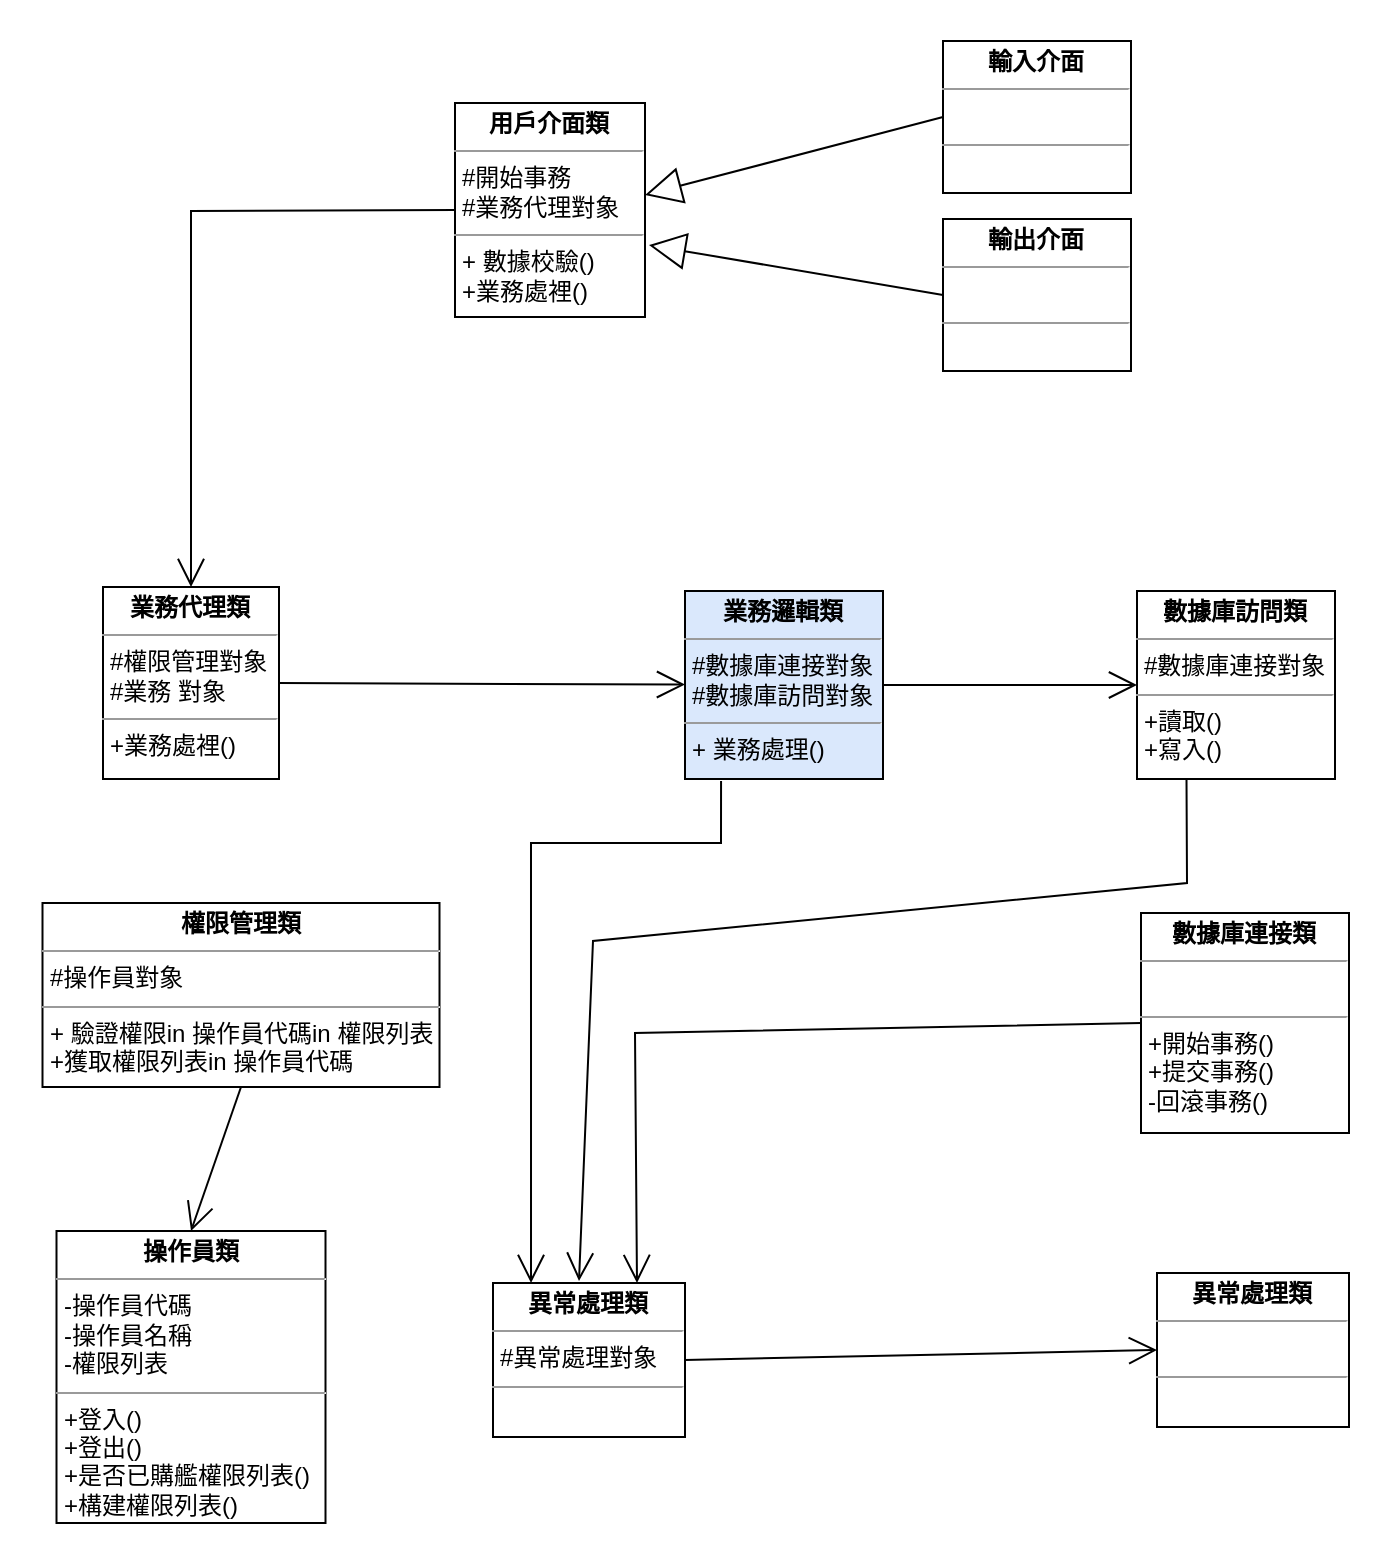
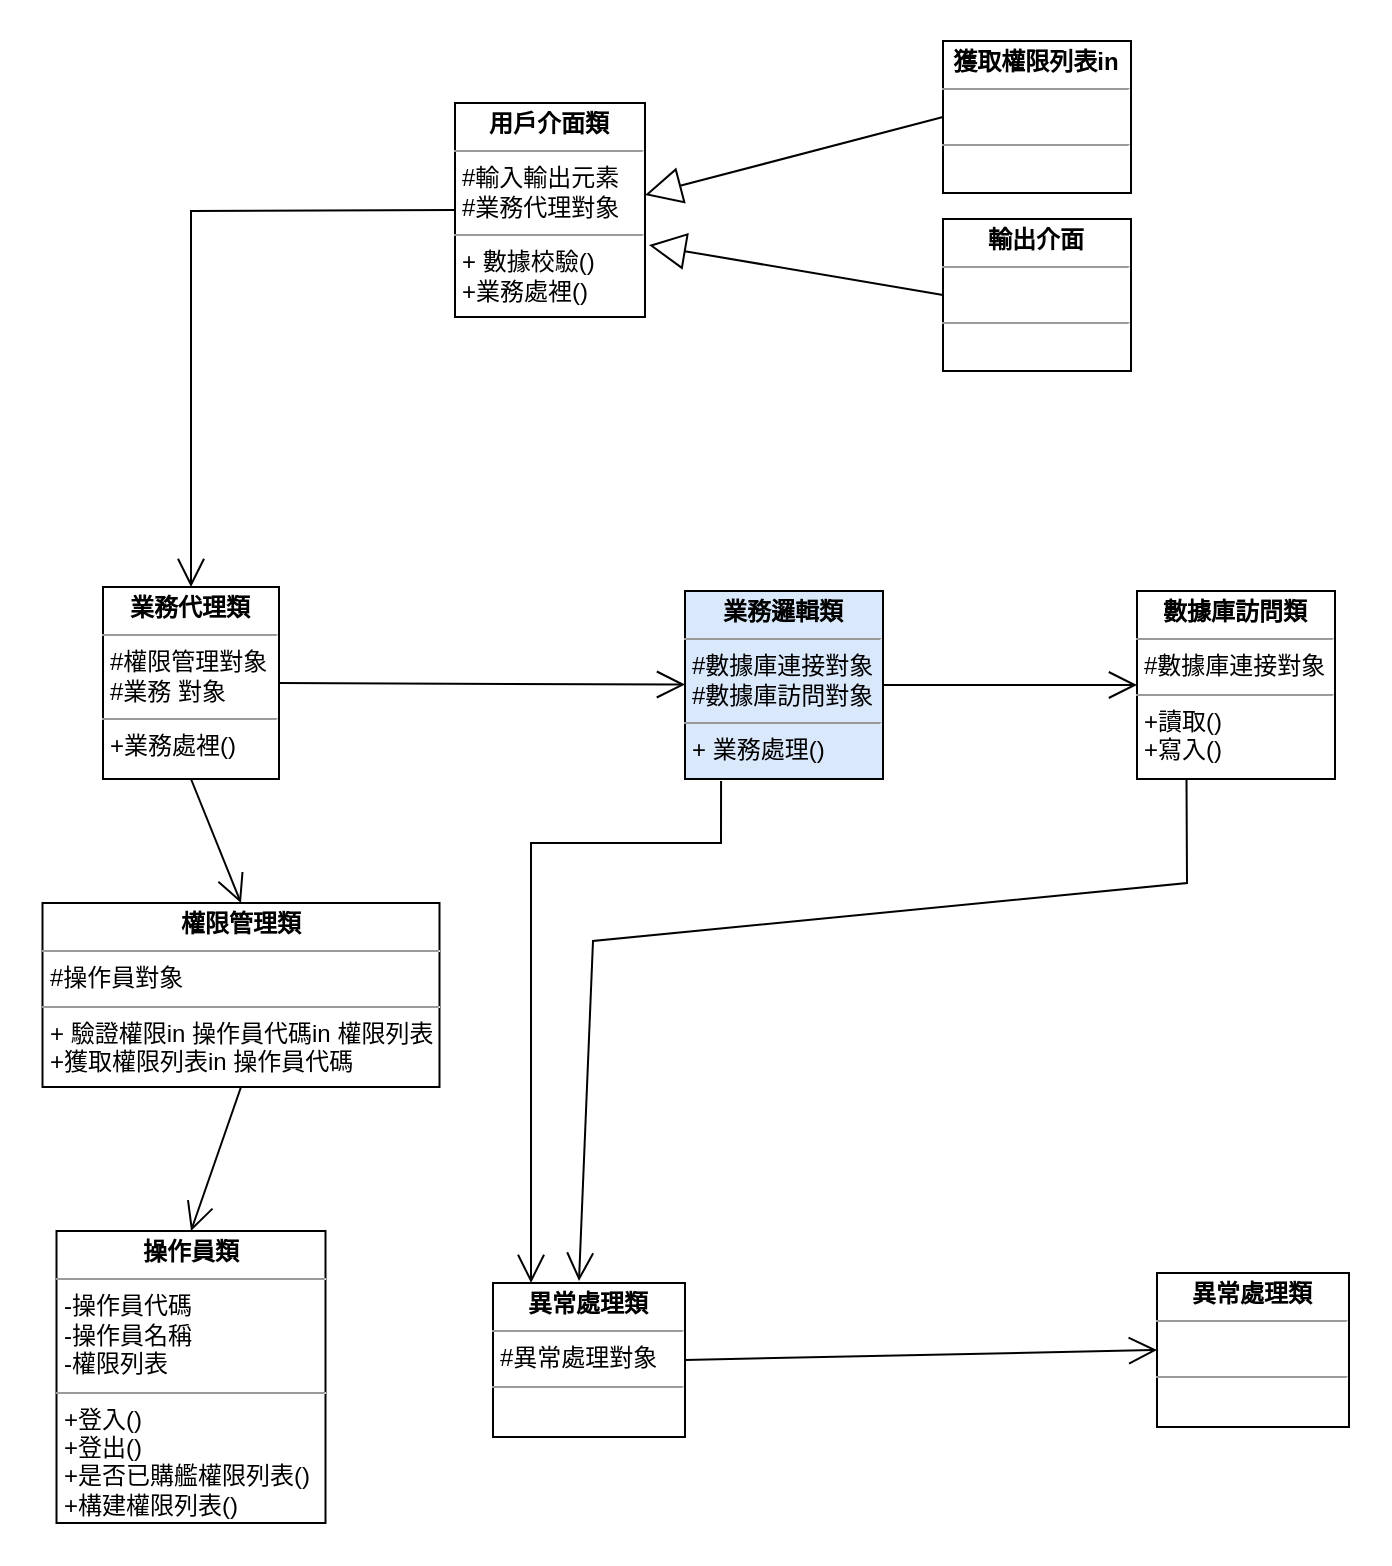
node "輸入介面": label "輸入介面" -> "獲取權限列表in"
node "用戶介面類 #開始事務 #業務代理對象 + 數據校驗() +業務處裡()": label "用戶介面類 #開始事務 #業務代理對象 + 數據校驗() +業務處裡()" -> "用戶介面類 #輸入輸出元素 #業務代理對象 + 數據校驗() +業務處裡()"
edge "業務代理類 #權限管理對象 #業務 對象 +業務處裡()" -> "權限管理類 #操作員對象 + 驗證權限in 操作員代碼in 權限列表 +獲取權限列表in 操作員代碼": added
node "數據庫連接類 +開始事務() +提交事務() -回滾事務()": removed
edge "數據庫連接類 +開始事務() +提交事務() -回滾事務()" -> "異常處理類 #異常處理對象": removed
